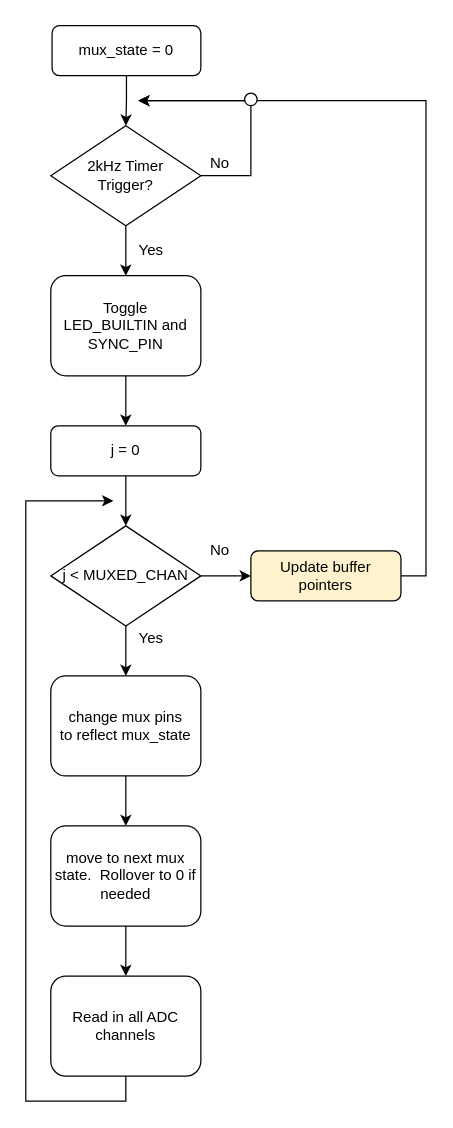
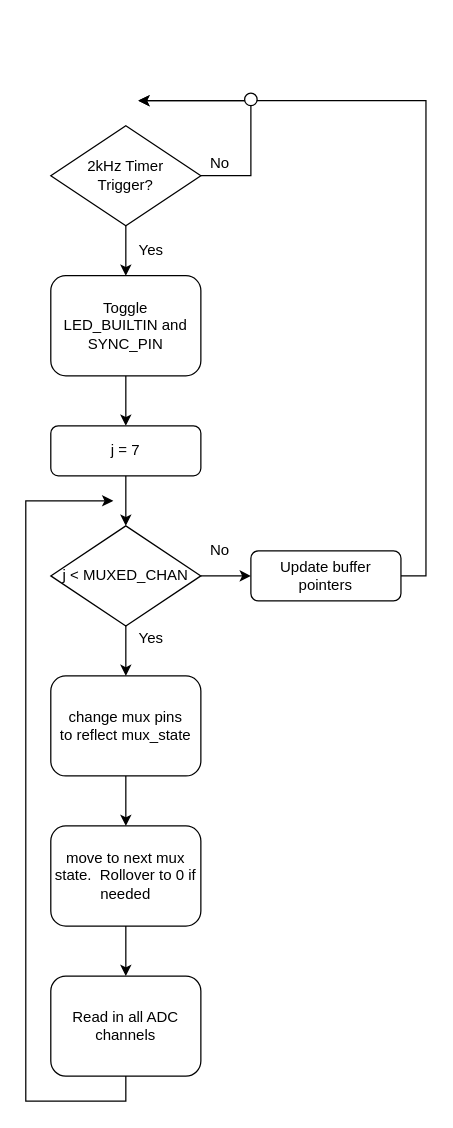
node "mux_state = 0": removed
edge "mux_state = 0" -> "2kHz Timer Trigger?": removed
node "j = 0": label "j = 0" -> "j = 7"
node "Update buffer pointers": fillcolor #fff2cc -> #ffffff
